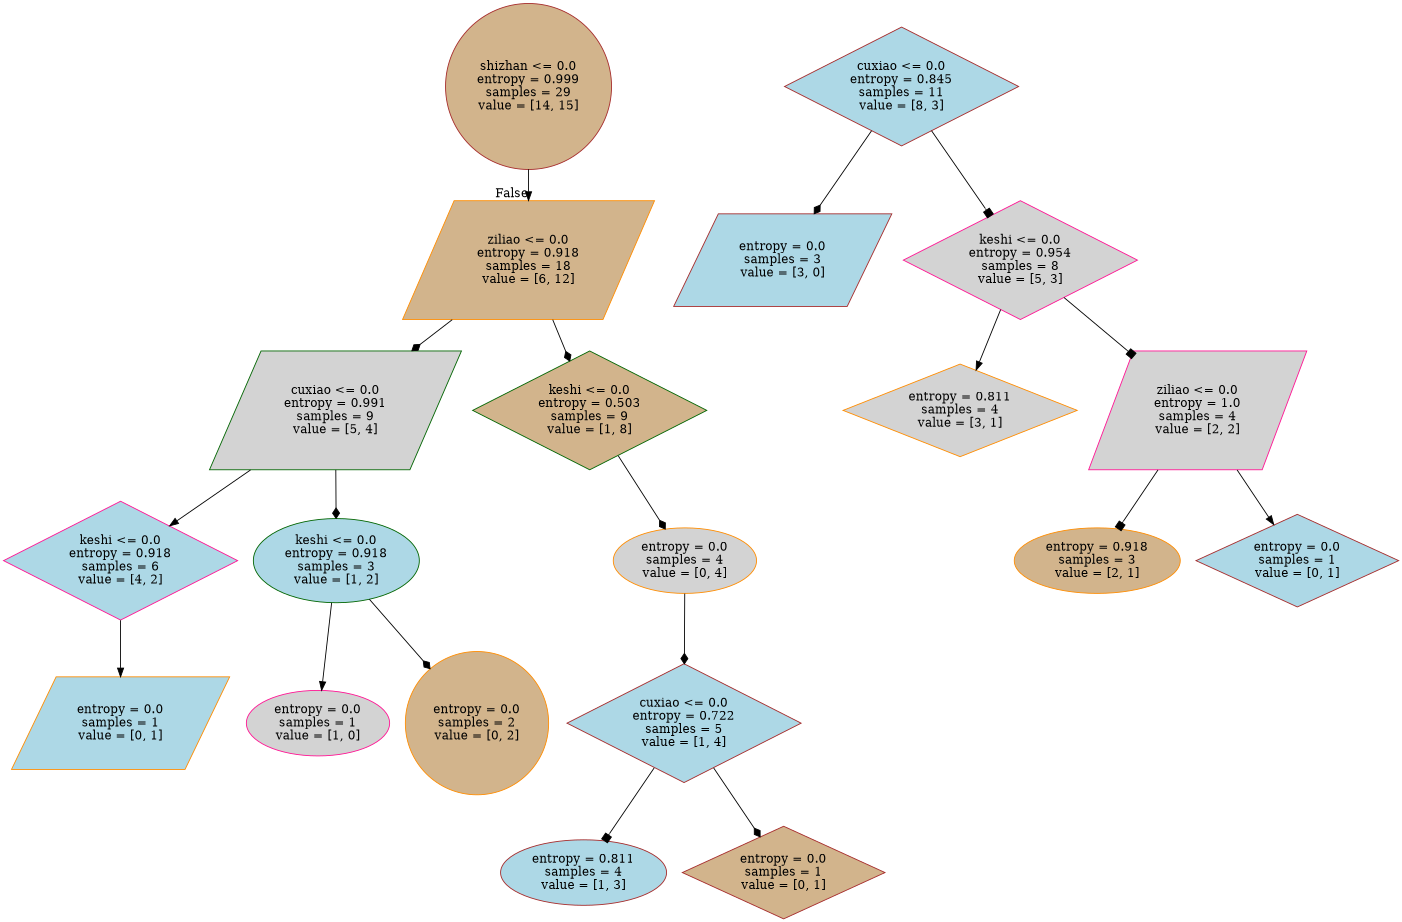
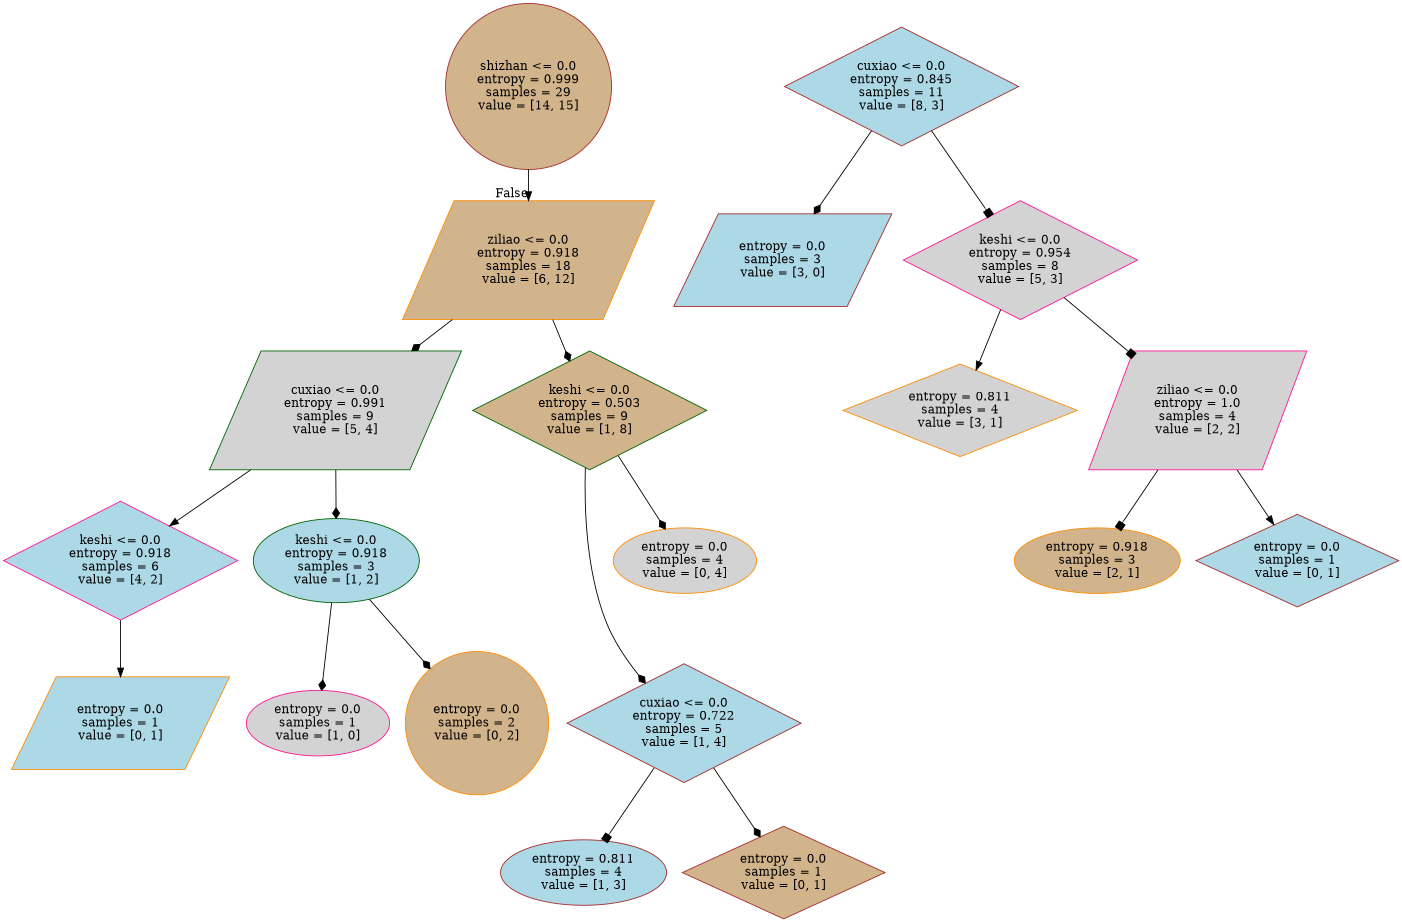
edge "entropy = 0.0 samples = 4 value = [0, 4]" -> "cuxiao <= 0.0 entropy = 0.722 samples = 5 value = [1, 4]": now "keshi <= 0.0 entropy = 0.503 samples = 9 value = [1, 8]" -> "cuxiao <= 0.0 entropy = 0.722 samples = 5 value = [1, 4]"
edge "keshi <= 0.0 entropy = 0.918 samples = 3 value = [1, 2]" -> "entropy = 0.0 samples = 1 value = [1, 0]": arrowhead normal -> diamond
